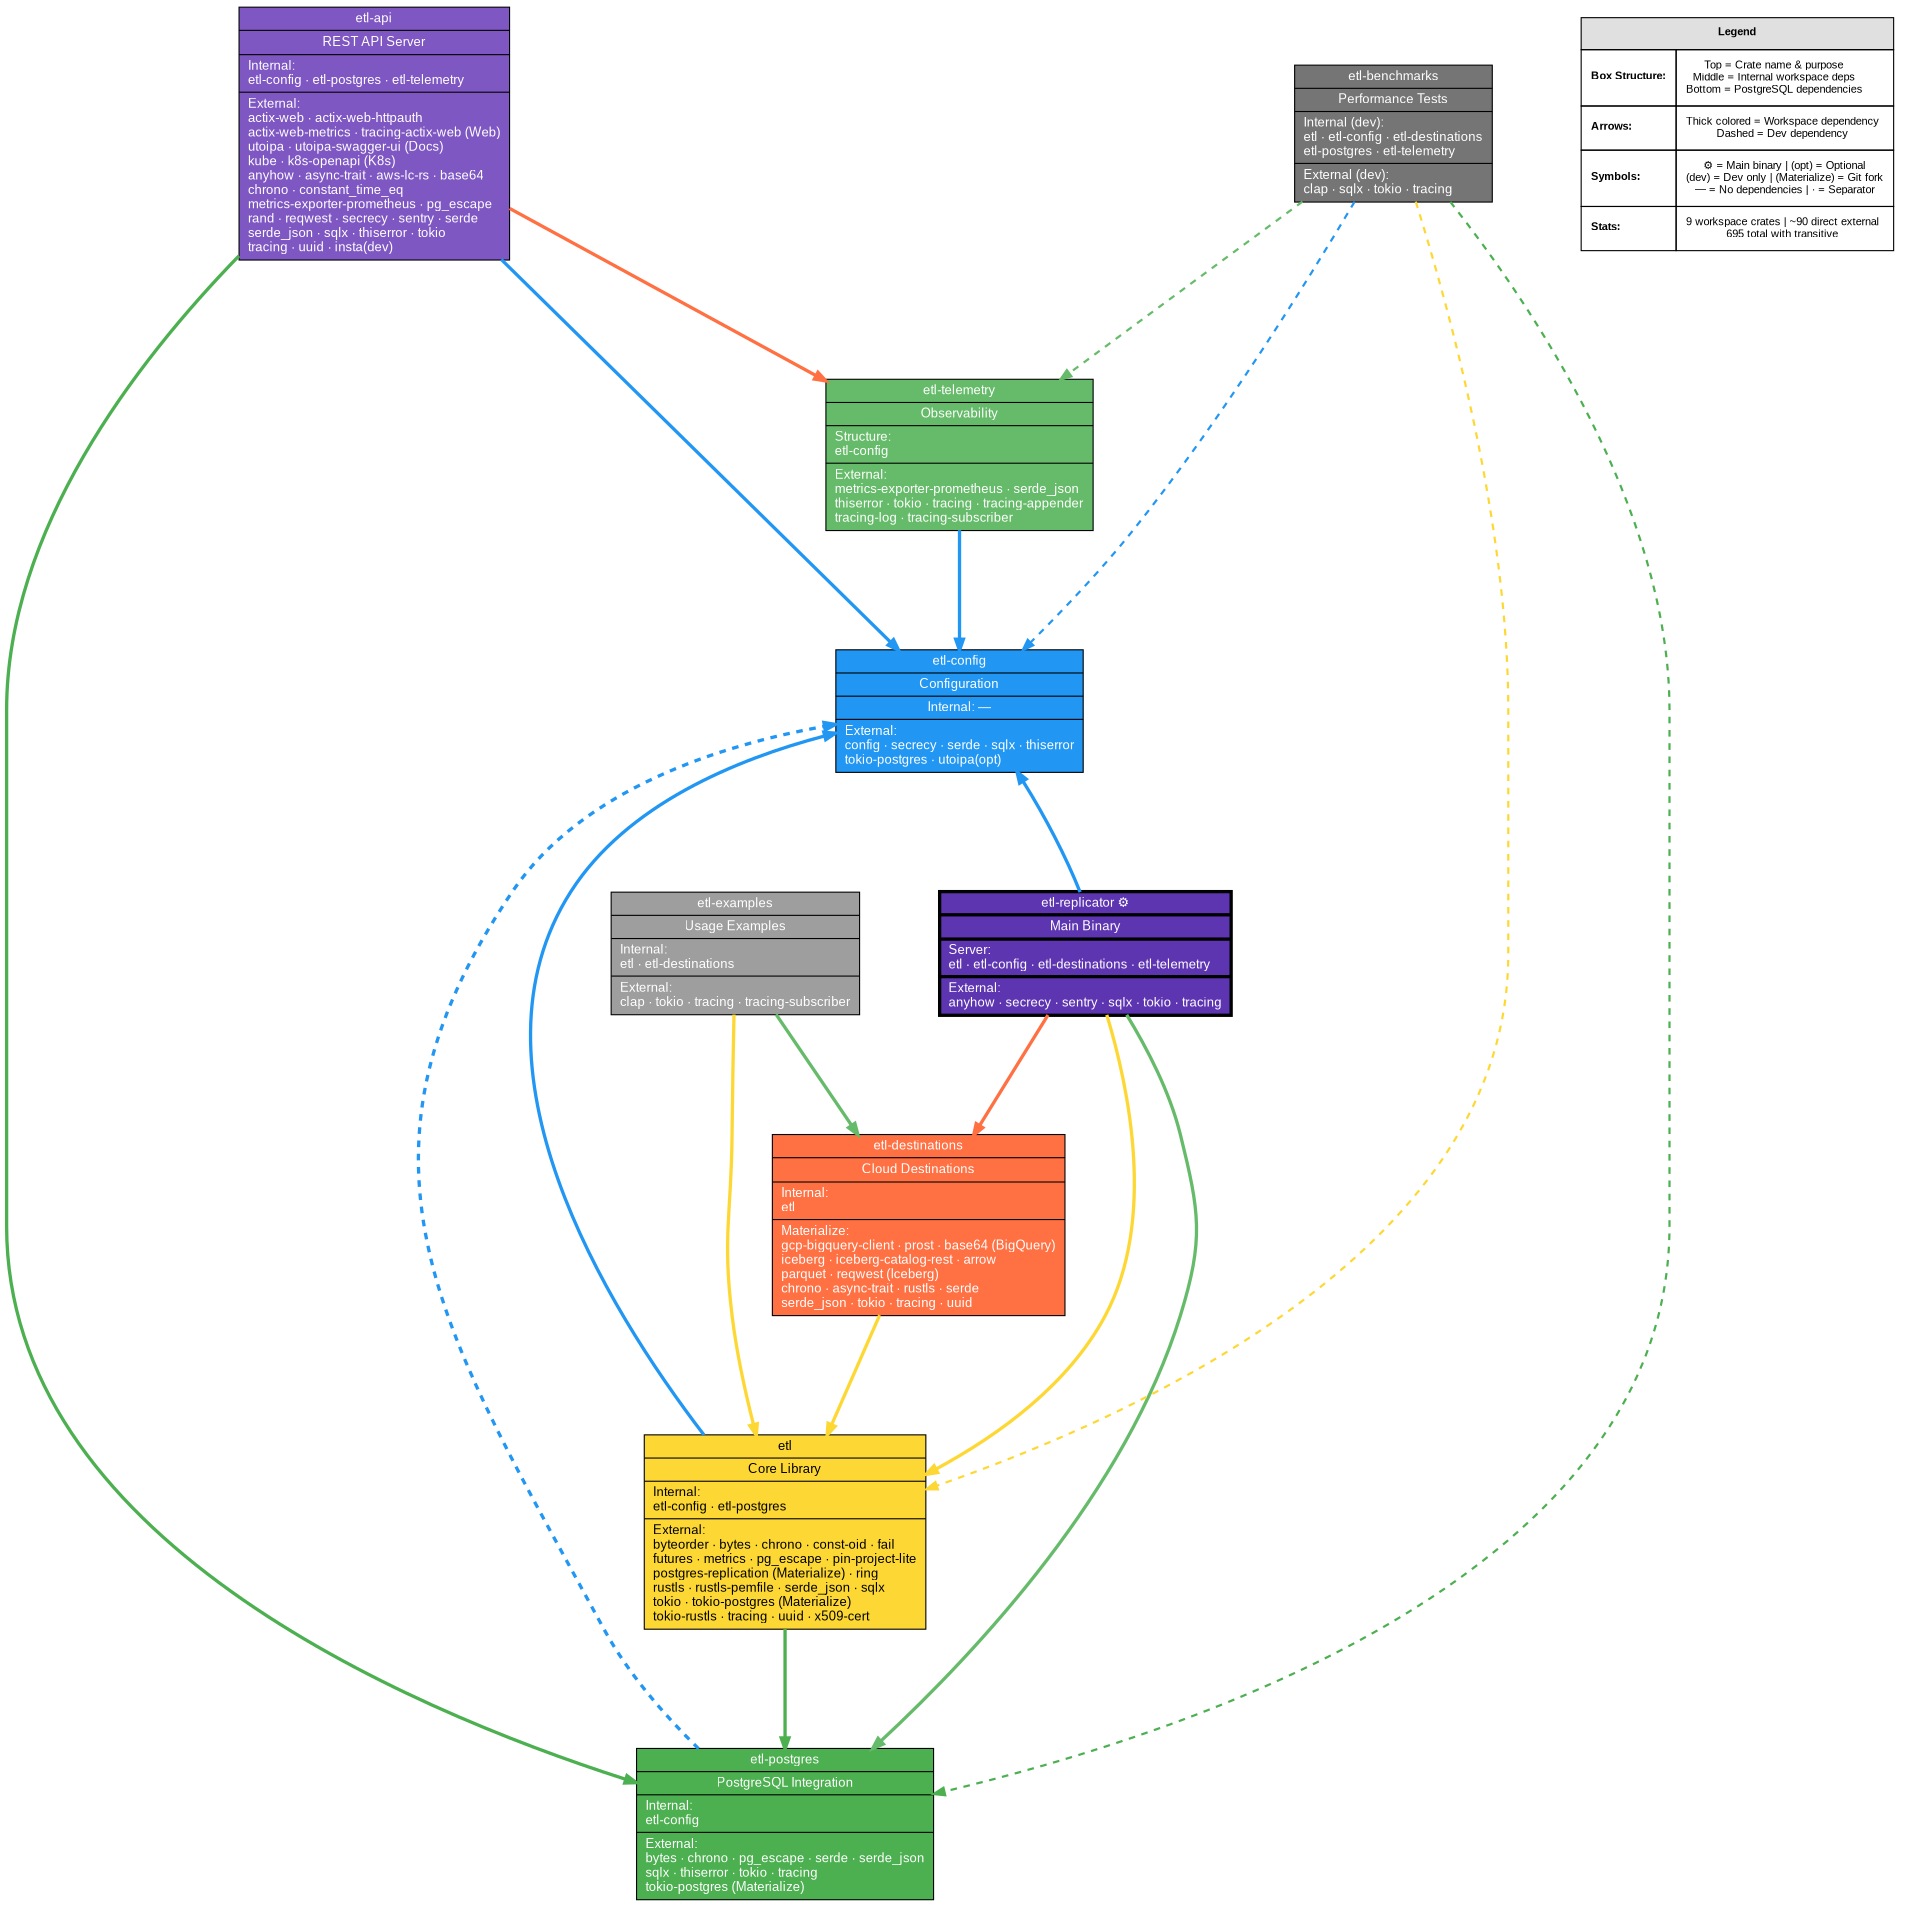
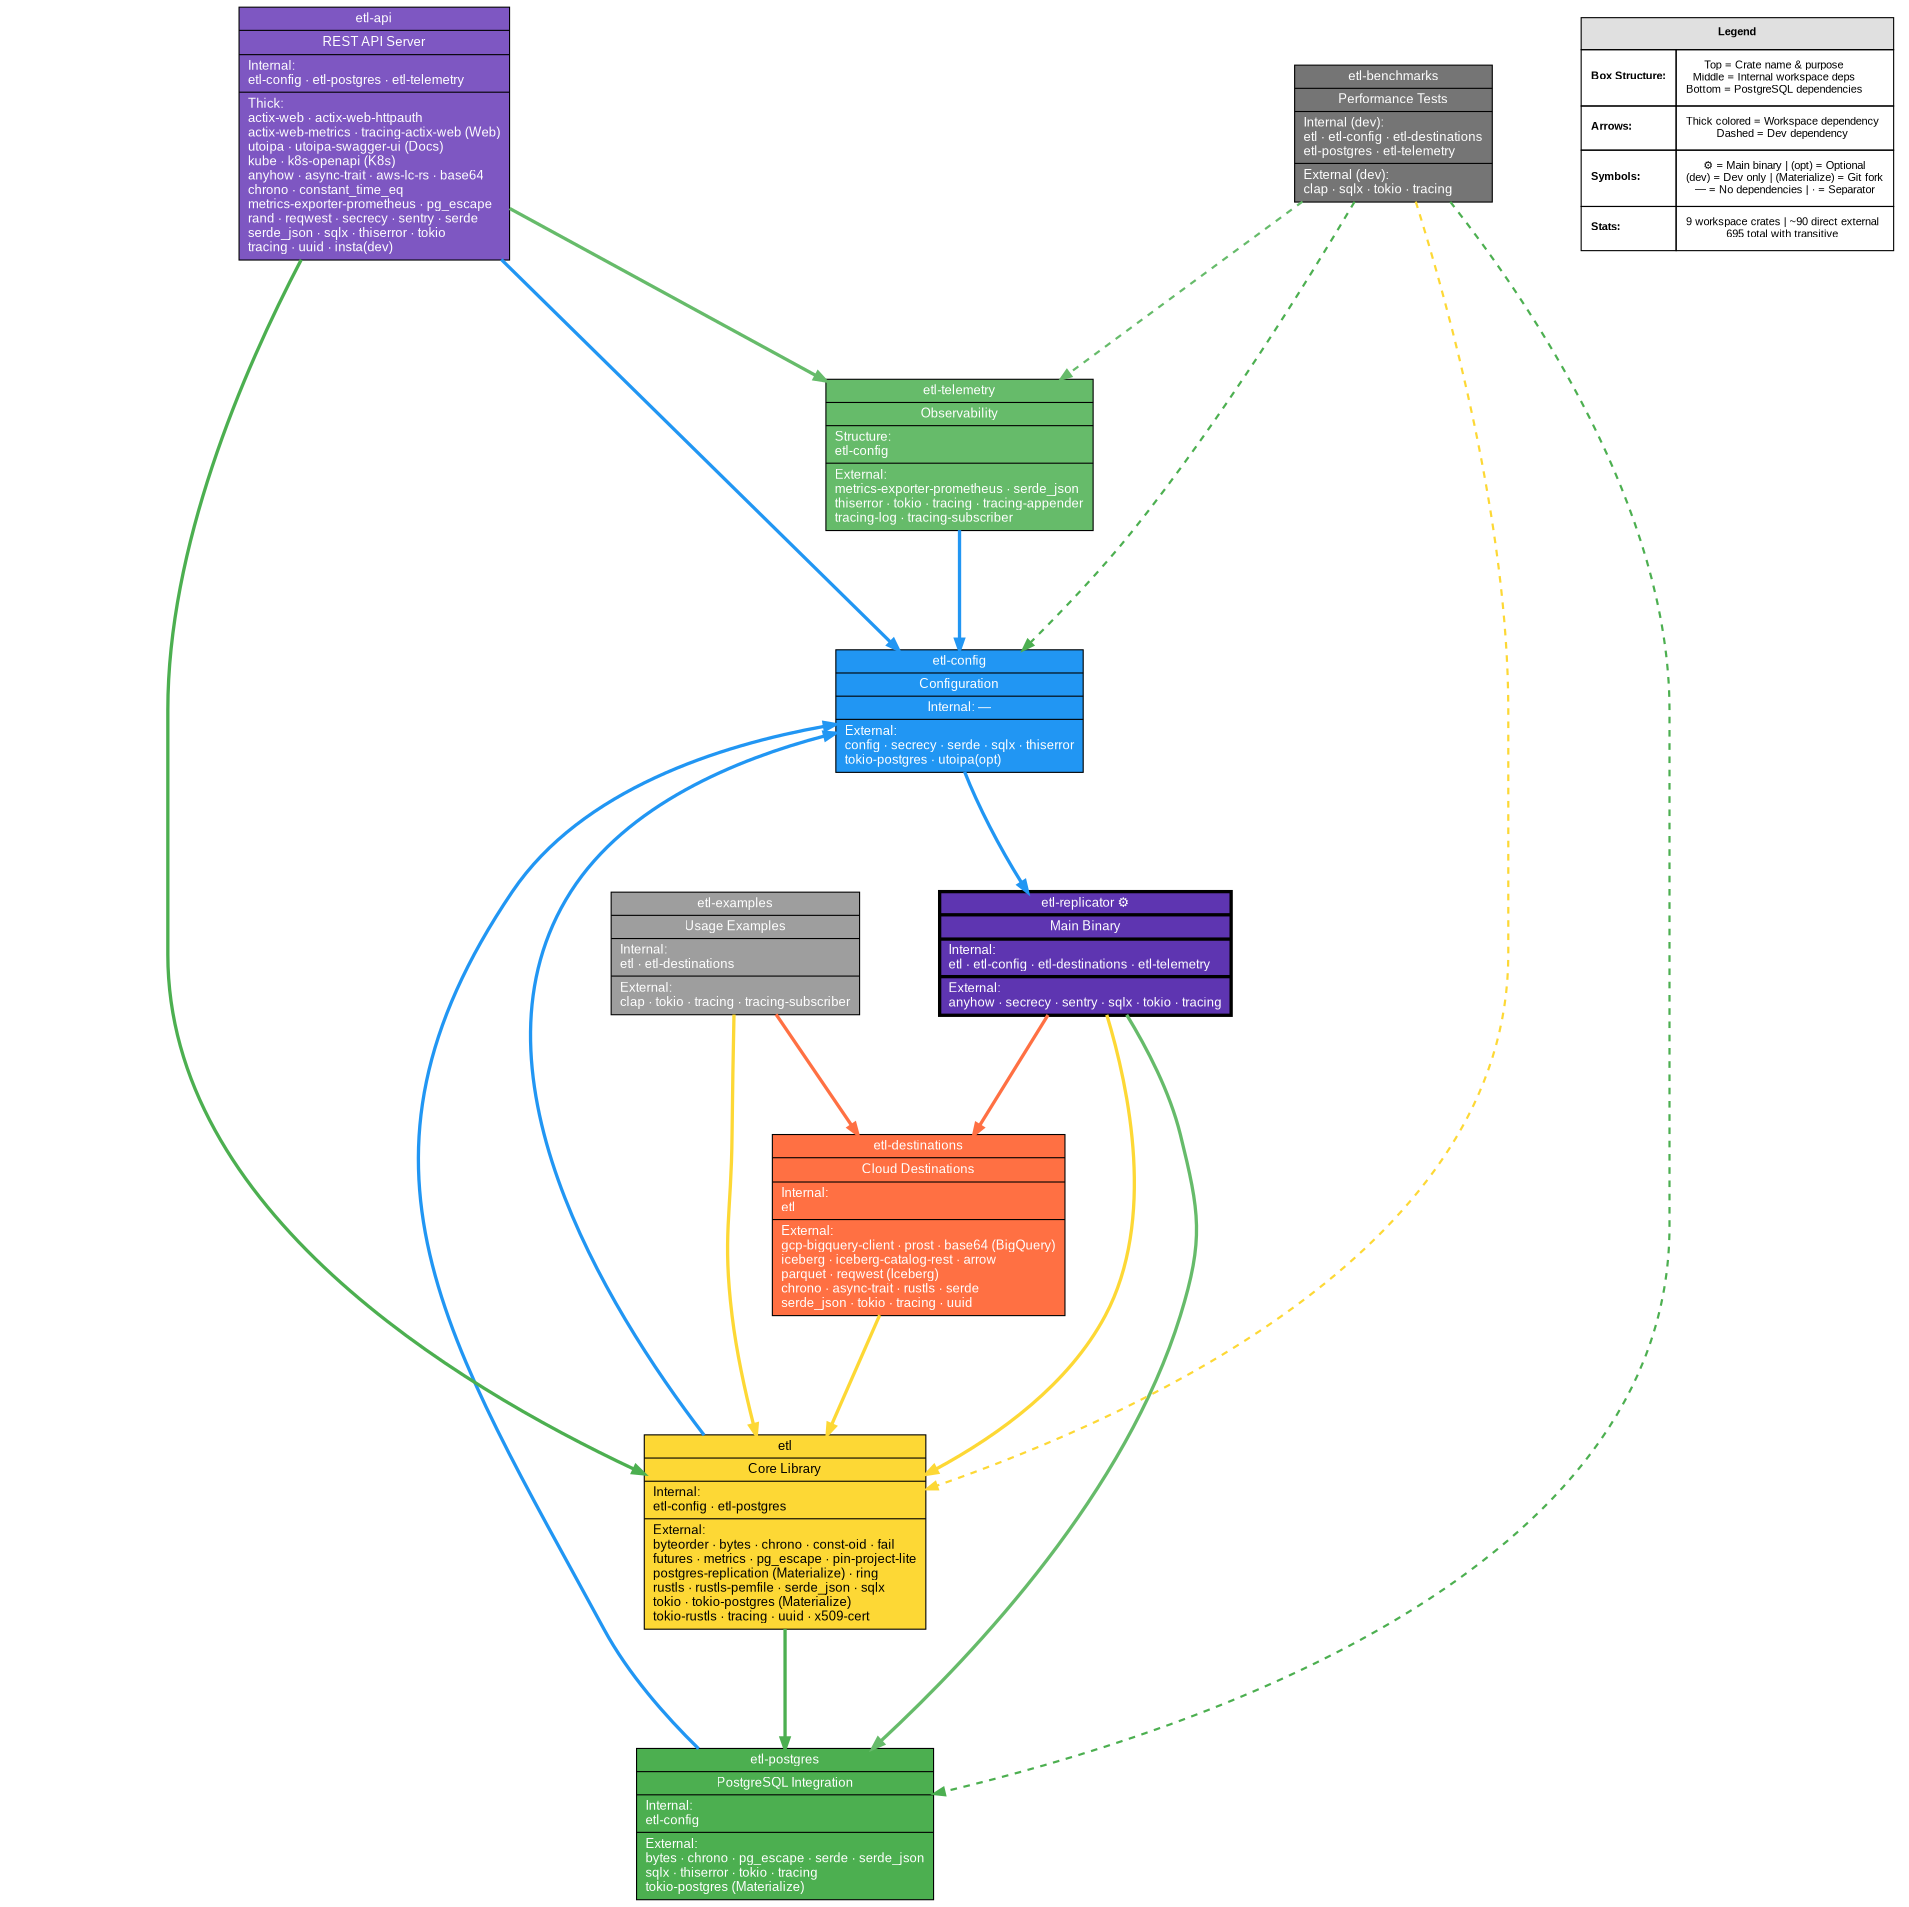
node "etl-api": text "External:" -> "Thick:"
edge "etl-api" -> "etl-telemetry": color #ff7043 -> #66bb6a
edge "etl-benchmarks" -> "etl-config": color #2196f3 -> #4caf50
edge "etl-replicator ⚙" -> "etl-config": reversed
node "etl-replicator ⚙": text "Server:" -> "Internal:"
edge "etl-examples" -> "etl-destinations": color #66bb6a -> #ff7043
edge "etl-api" -> "etl-postgres": now "etl-api" -> "etl"
edge "etl-postgres" -> "etl-config": style dashed -> solid
node "etl-destinations": text "Materialize:" -> "External:"
